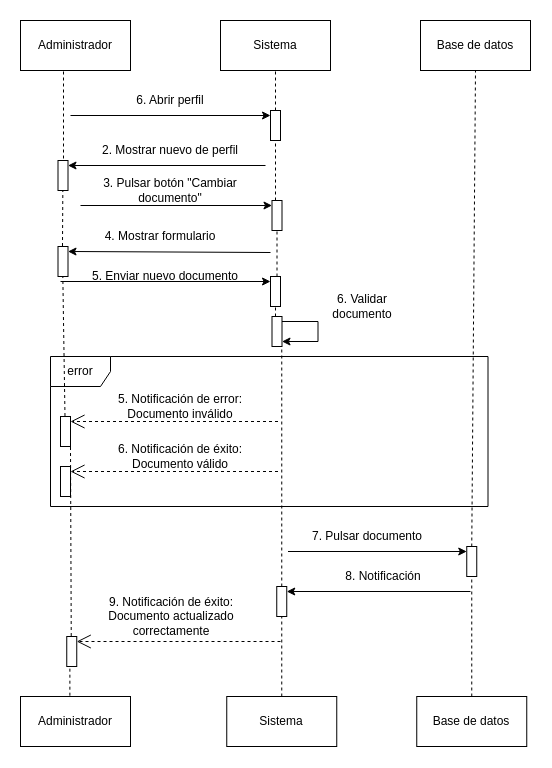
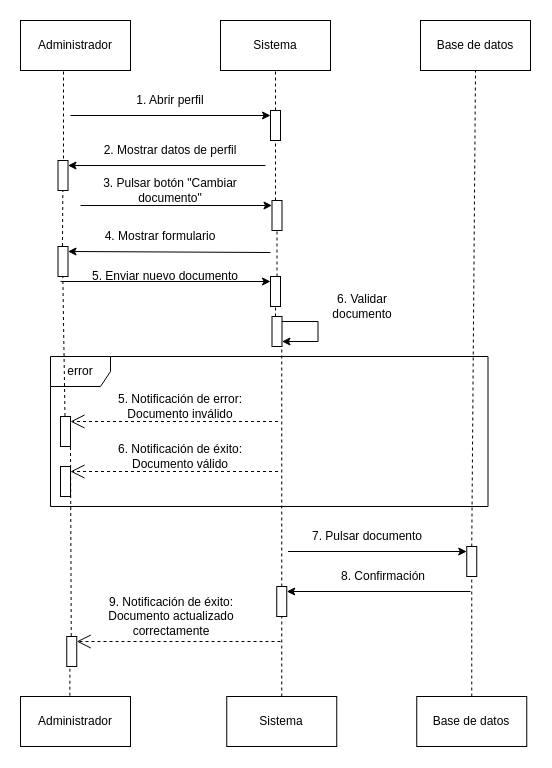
node "6. Abrir perfil": label "6. Abrir perfil" -> "1. Abrir perfil"
node "2. Mostrar nuevo de perfil": label "2. Mostrar nuevo de perfil" -> "2. Mostrar datos de perfil"
node "8. Notificación": label "8. Notificación" -> "8. Confirmación"
